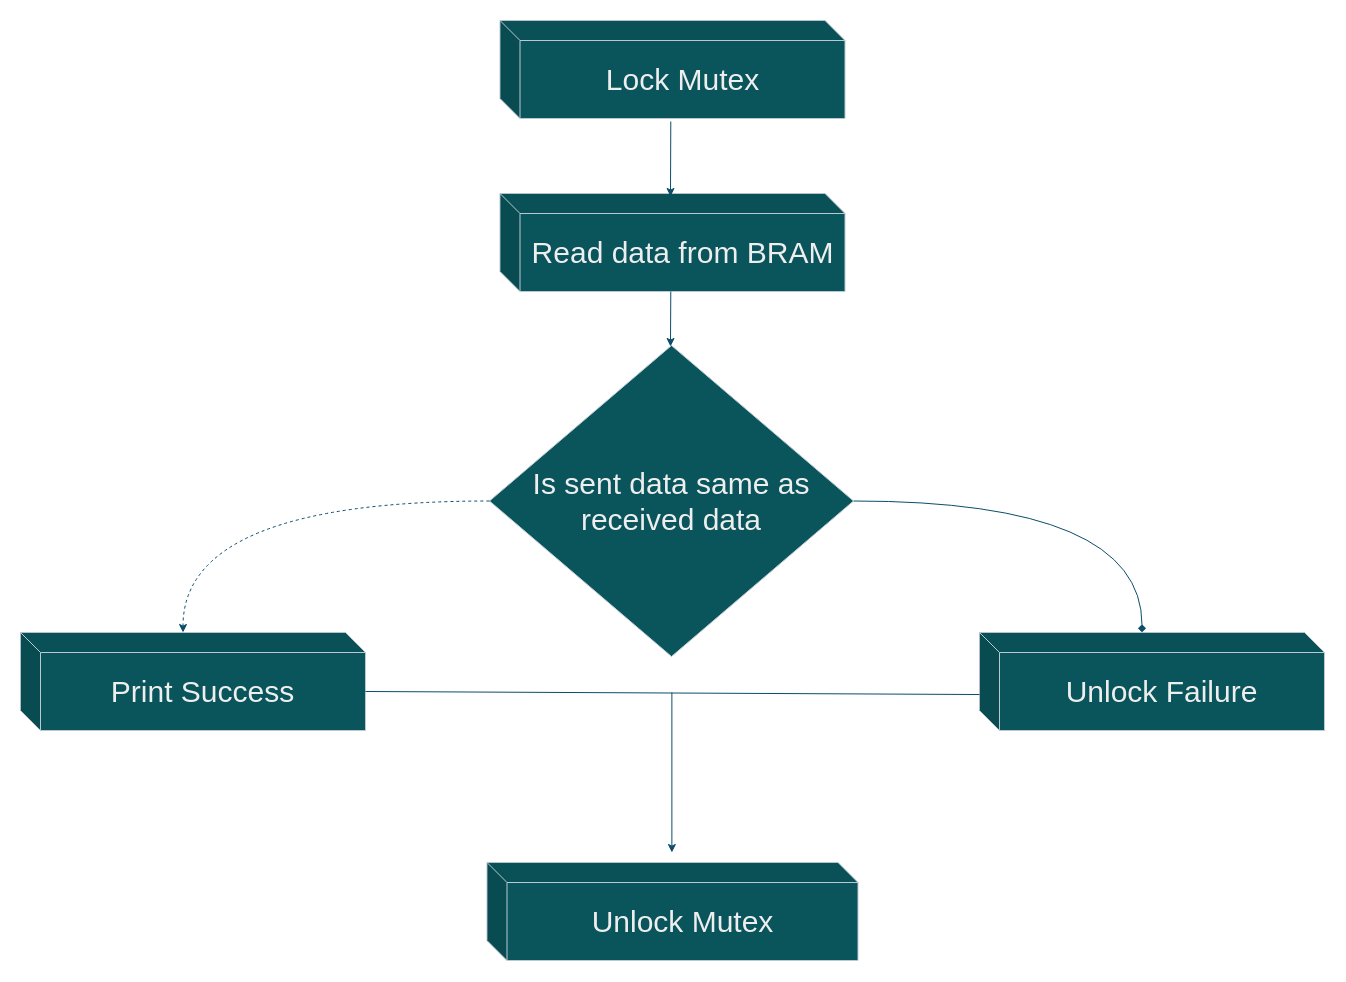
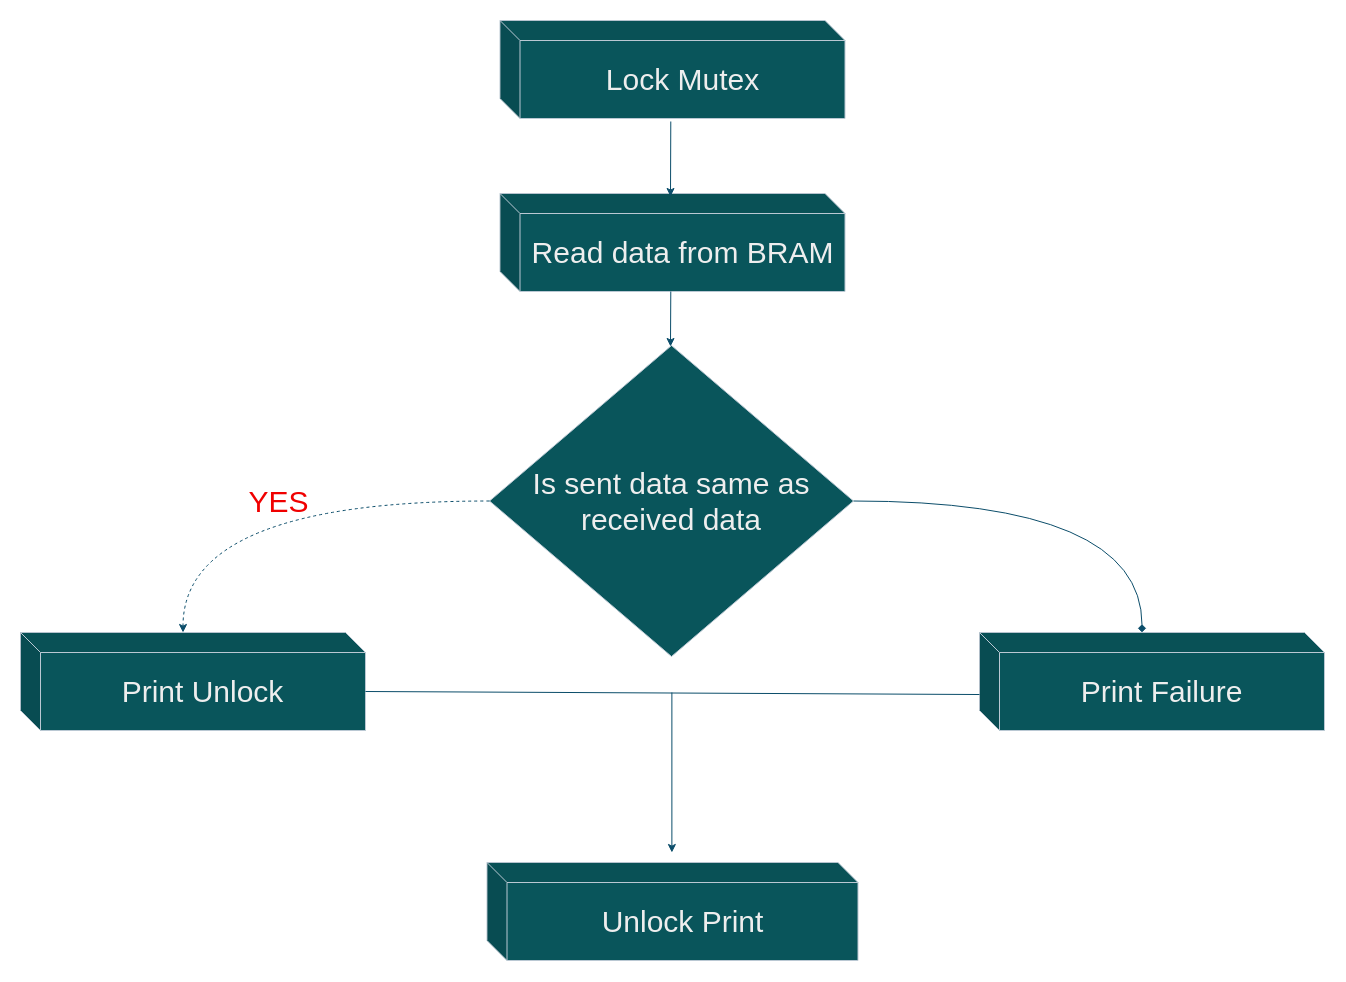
node "YES": added
node "Print Success": label "Print Success" -> "Print Unlock"
node "Unlock Failure": label "Unlock Failure" -> "Print Failure"
node "Unlock Mutex": label "Unlock Mutex" -> "Unlock Print"
